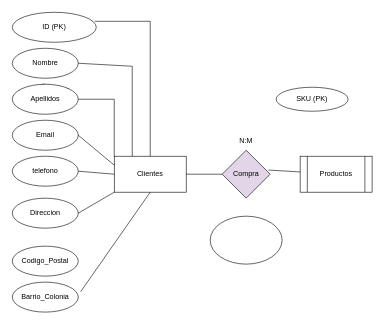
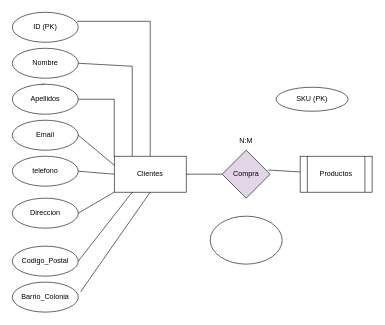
node "ID (PK)": size 84x30 -> 66x30
edge "Clientes" -- "Codigo_Postal": added
